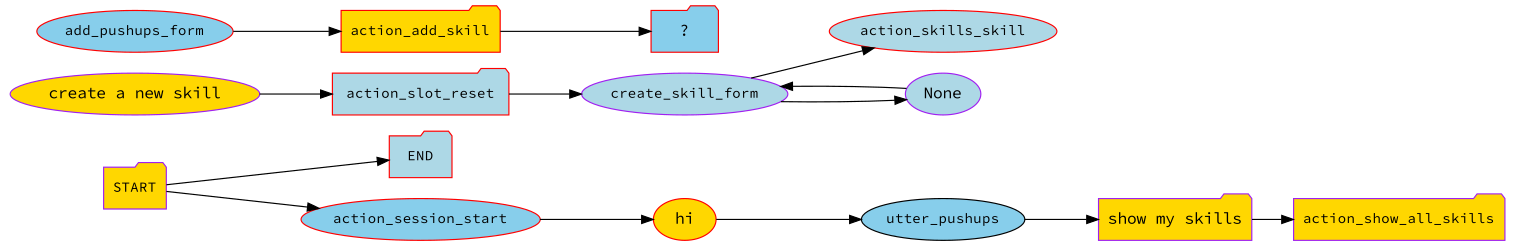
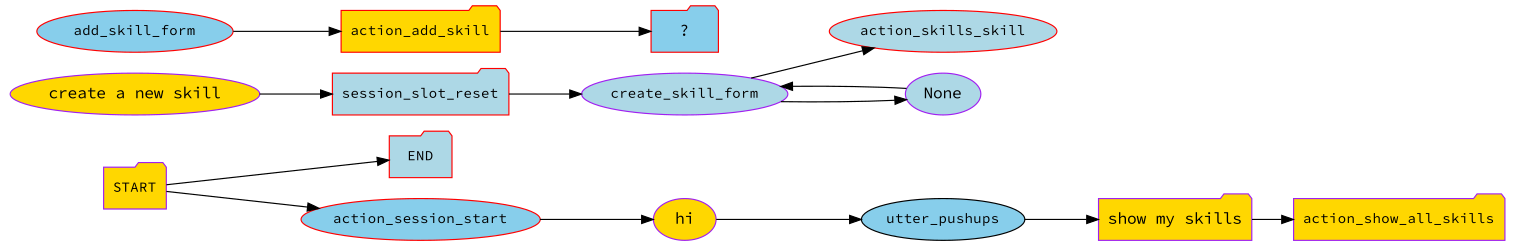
node "add_pushups_form": label "add_pushups_form" -> "add_skill_form"
node "action_slot_reset": label "action_slot_reset" -> "session_slot_reset"
node "hi": color red -> purple
